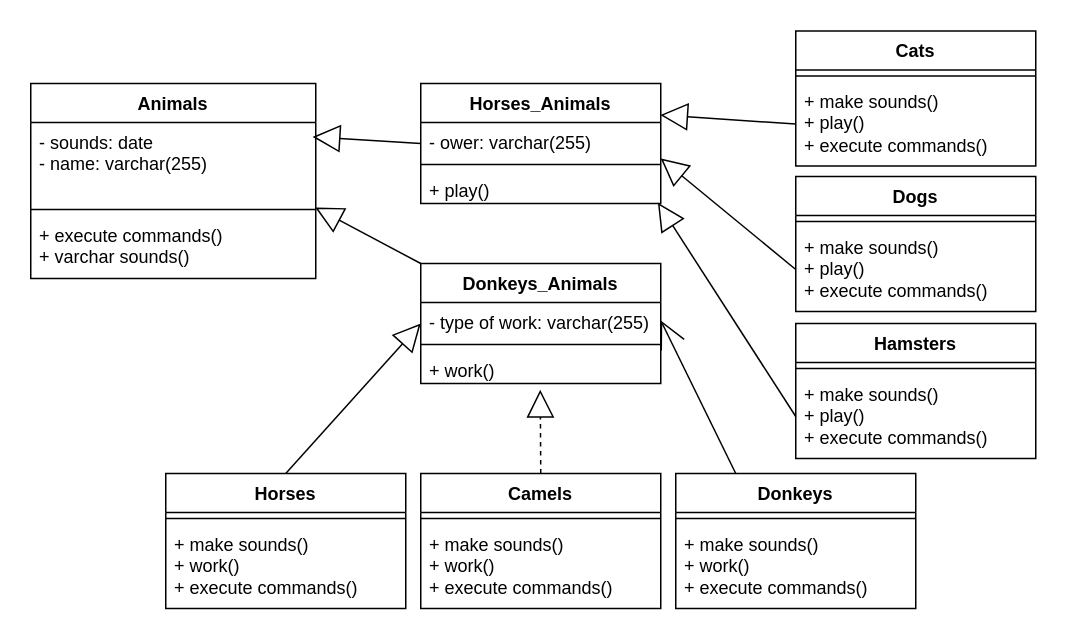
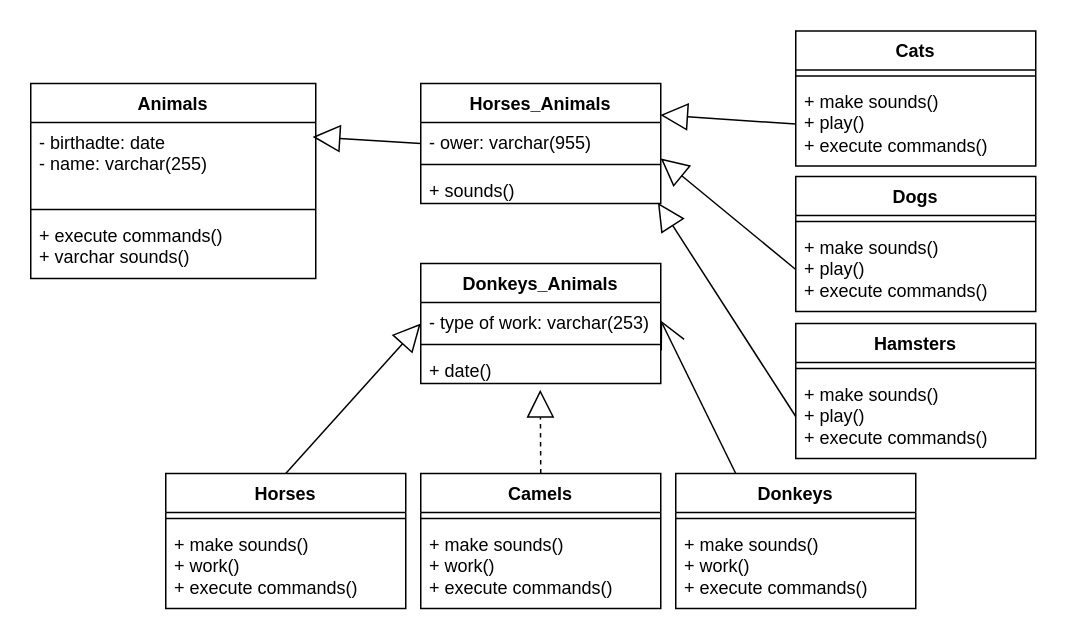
node "- ower: varchar(255)": label "- ower: varchar(255)" -> "- ower: varchar(955)"
node "- sounds: date - name: varchar(255)": label "- sounds: date - name: varchar(255)" -> "- birthadte: date - name: varchar(255)"
node "+ play()": label "+ play()" -> "+ sounds()"
edge "Donkeys_Animals" -> "+ execute commands() + varchar sounds()": removed
node "- type of work: varchar(255)": label "- type of work: varchar(255)" -> "- type of work: varchar(253)"
node "+ work()": label "+ work()" -> "+ date()"
